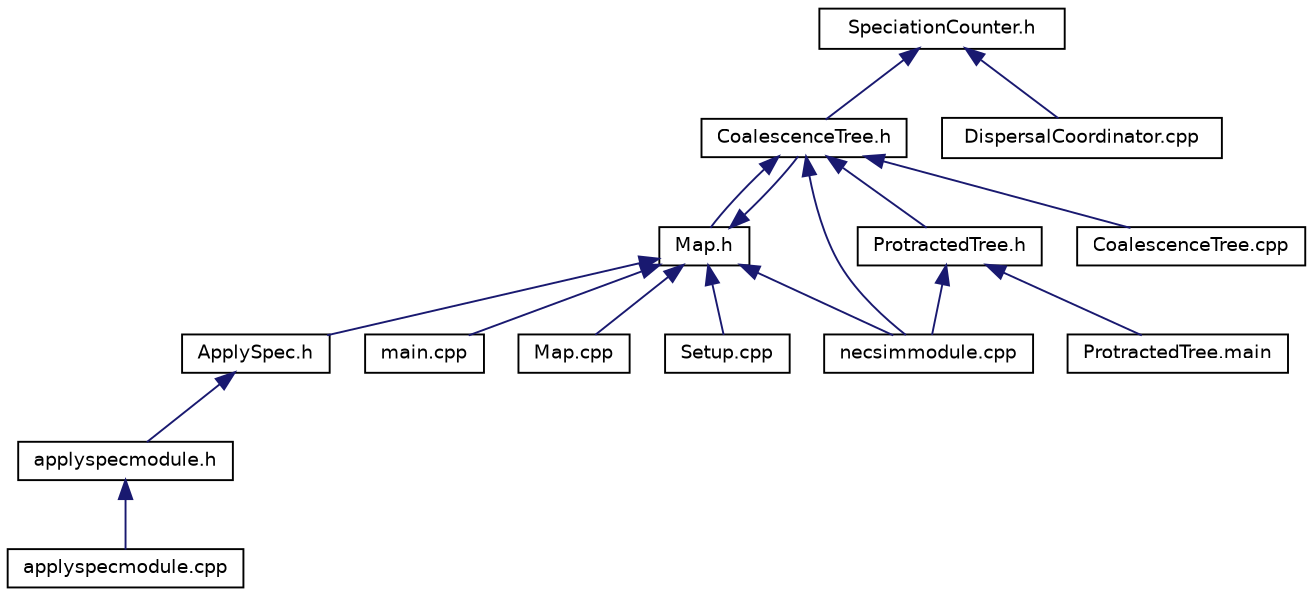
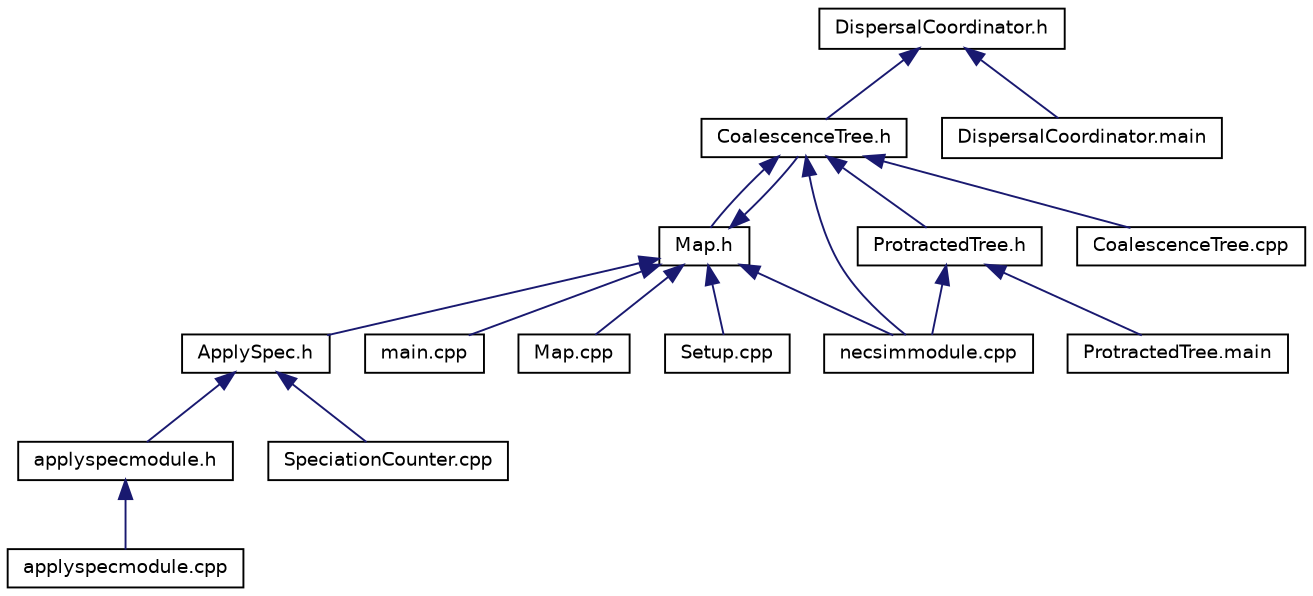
node "SpeciationCounter.h": label "SpeciationCounter.h" -> "DispersalCoordinator.h"
node "DispersalCoordinator.cpp": label "DispersalCoordinator.cpp" -> "DispersalCoordinator.main"
node "SpeciationCounter.cpp": added
